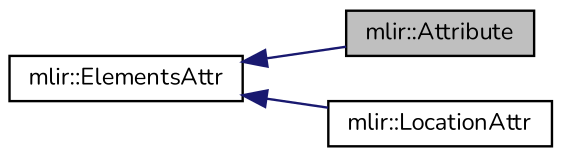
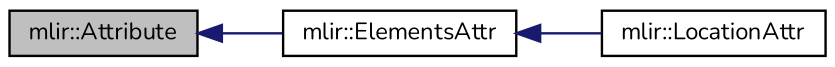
edge "mlir::Attribute" -> "mlir::ElementsAttr": reversed
